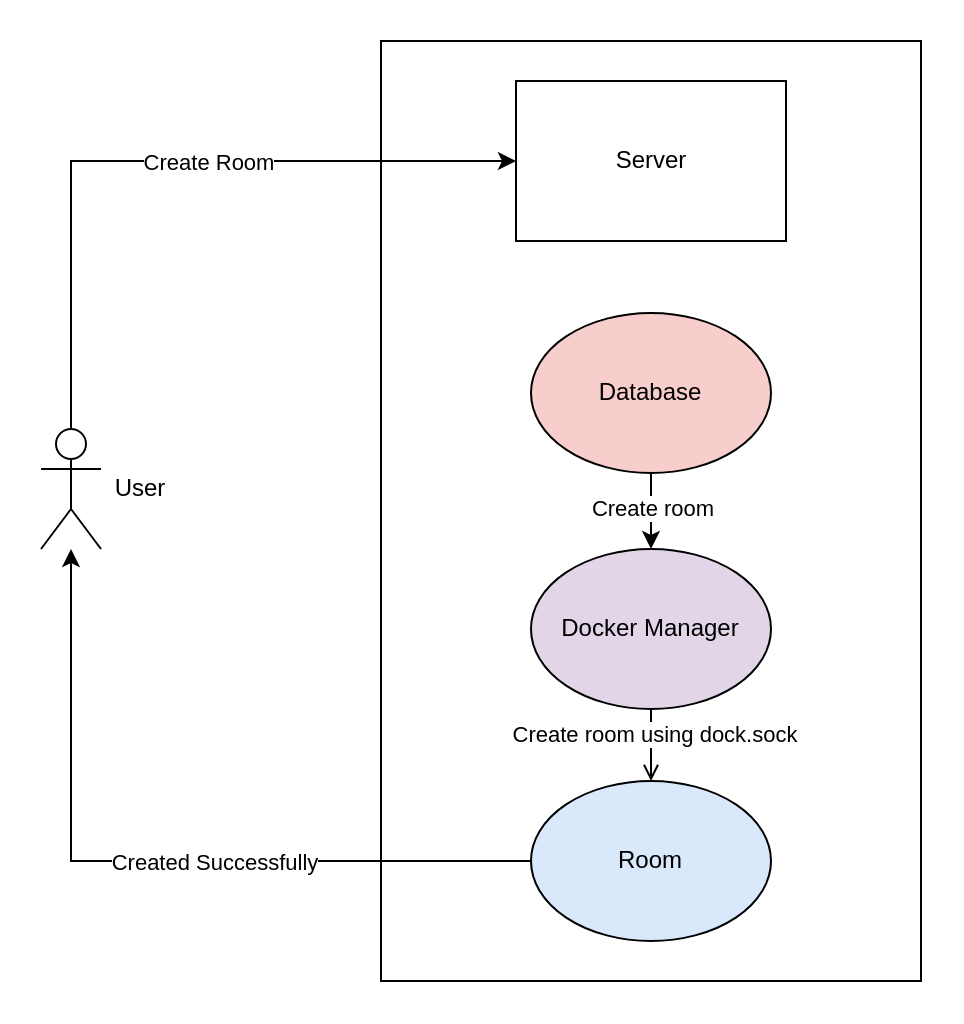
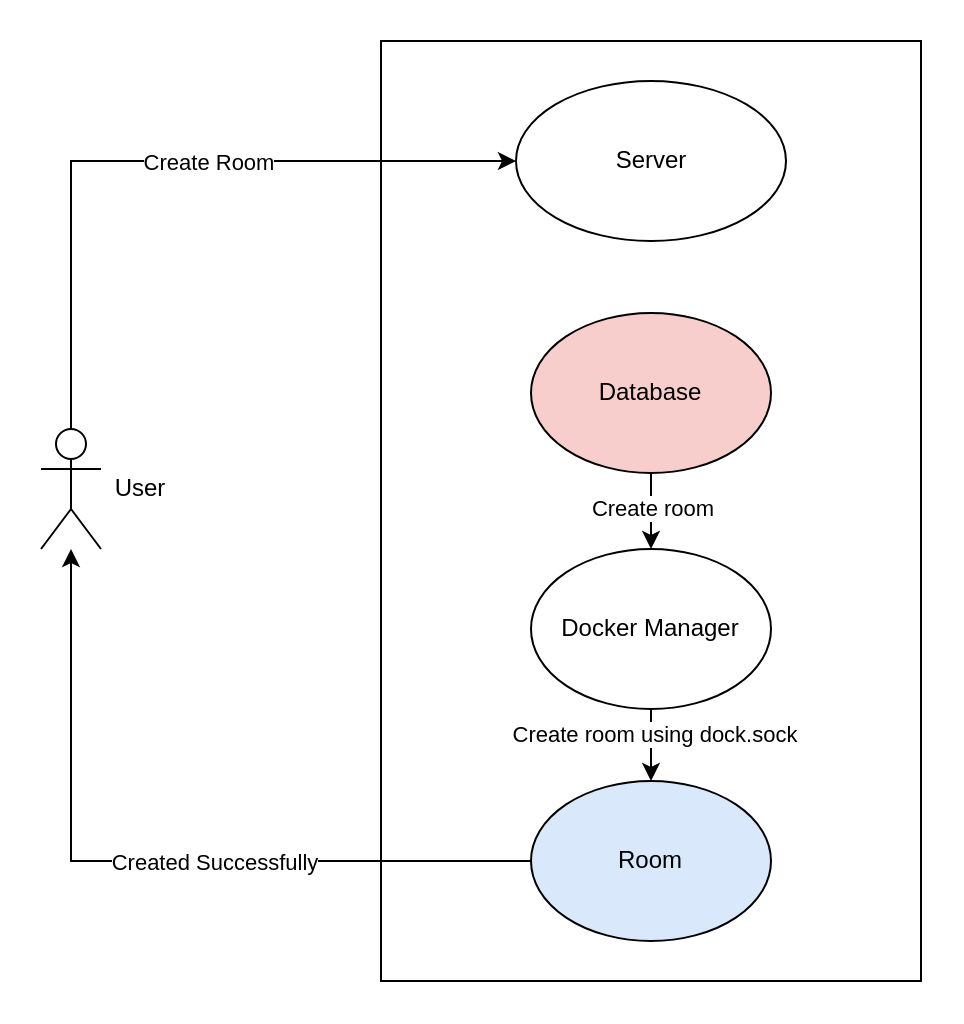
node "Server": shape rectangle -> ellipse
node "Docker Manager": fillcolor #e1d5e7 -> #ffffff
edge "Docker Manager" -> "Room": arrowhead open -> classic
